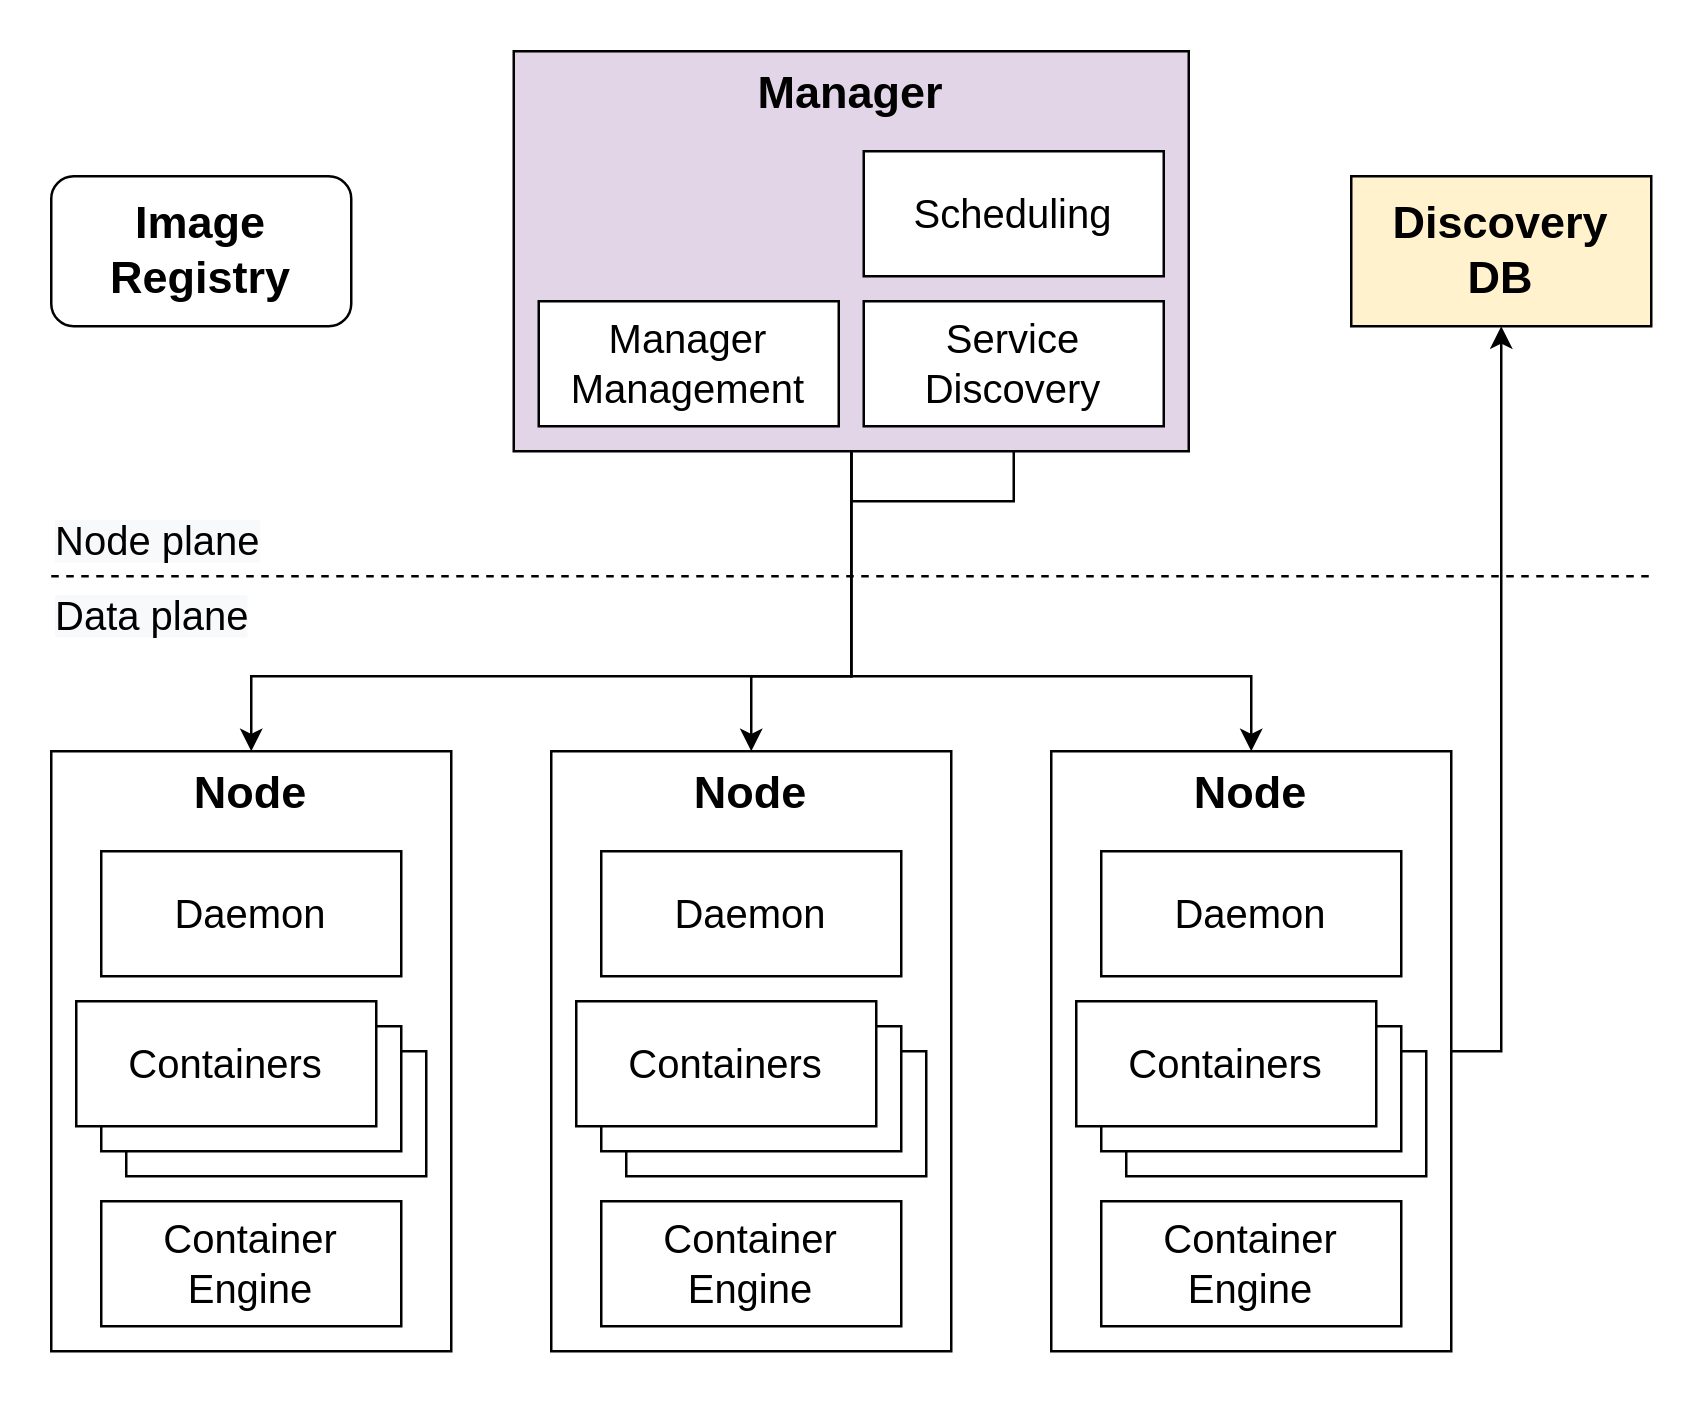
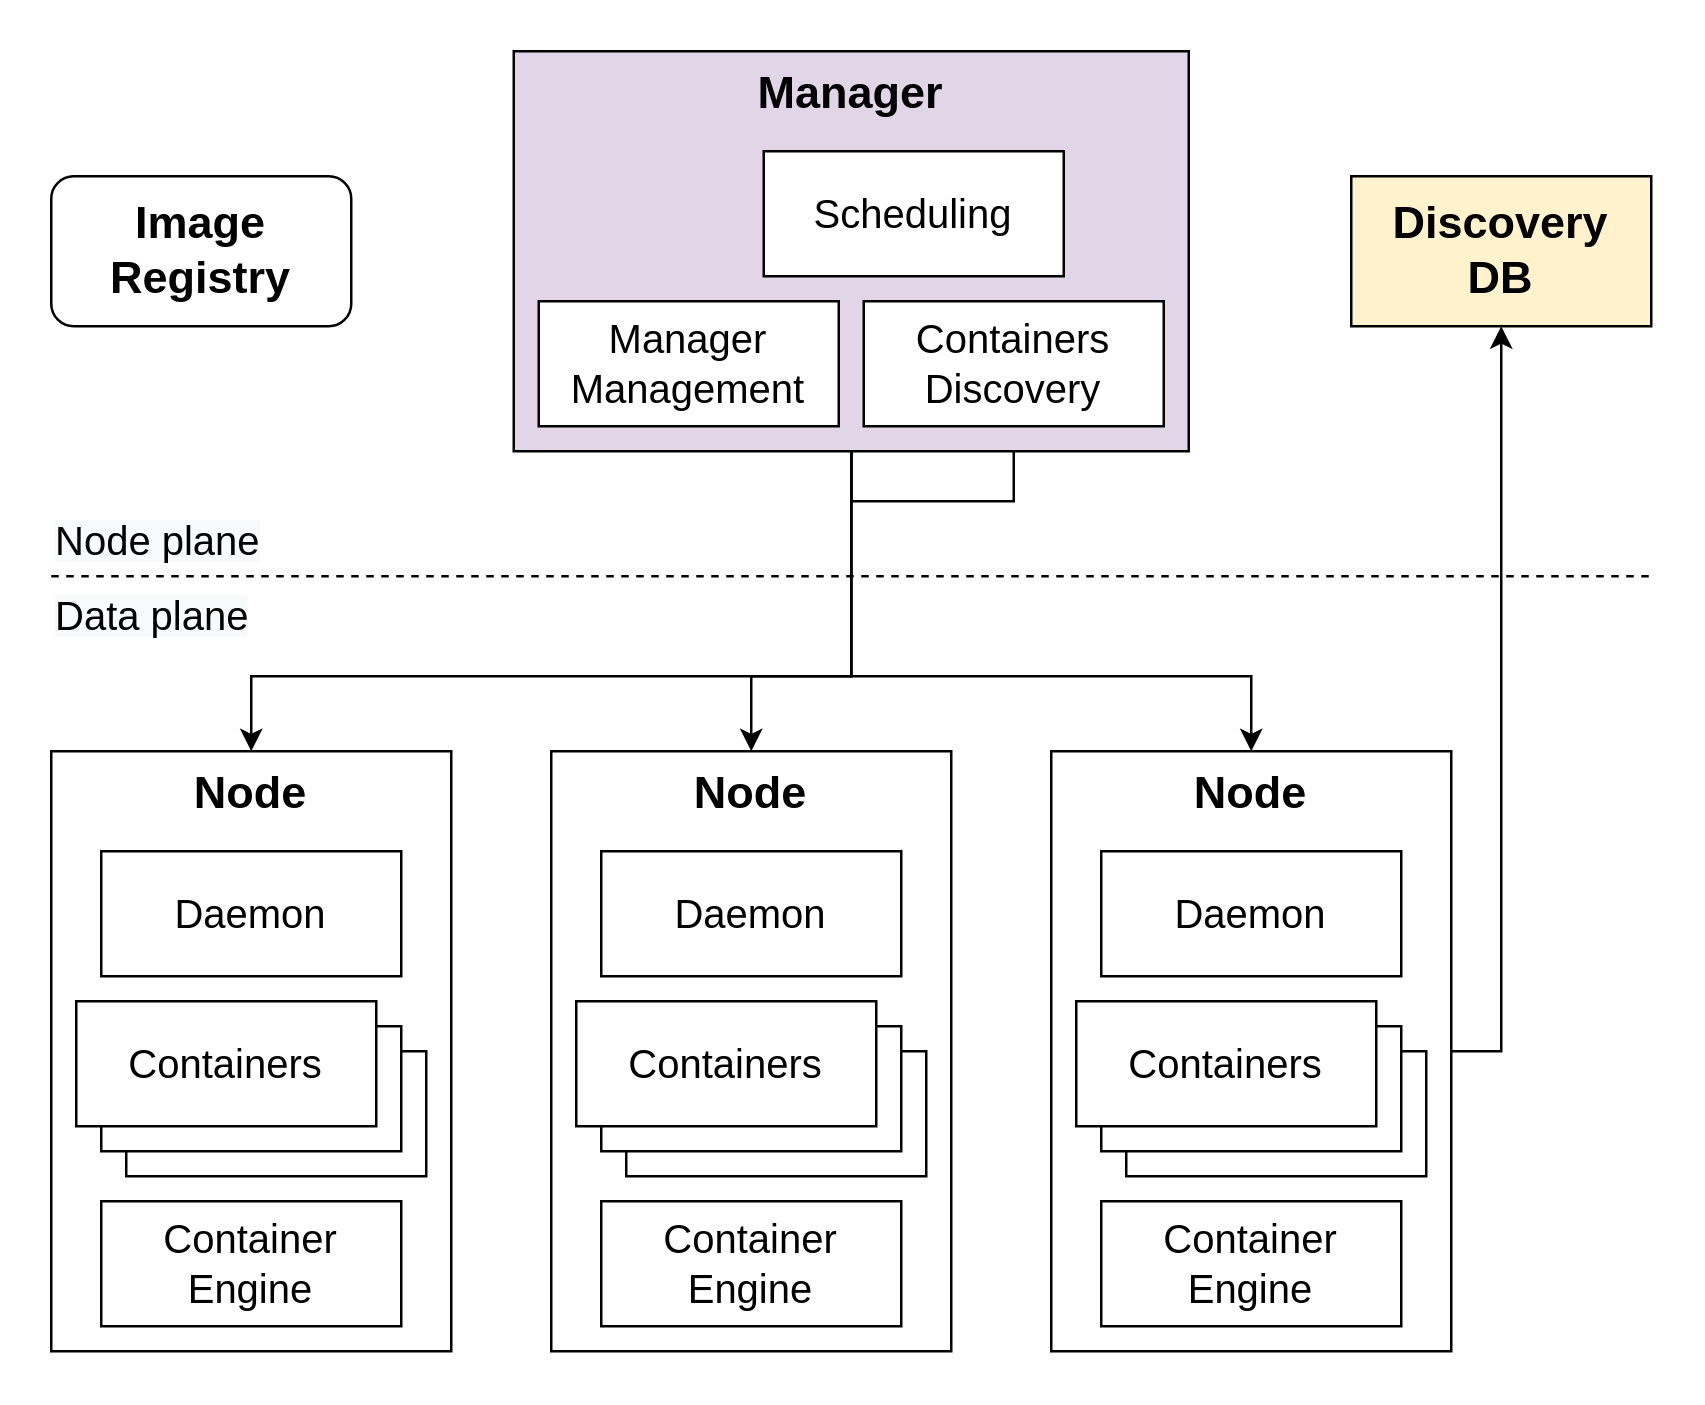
node "Scheduling": moved (1014, 214) -> (914, 214)
node "Service Discovery": label "Service Discovery" -> "Containers Discovery"
